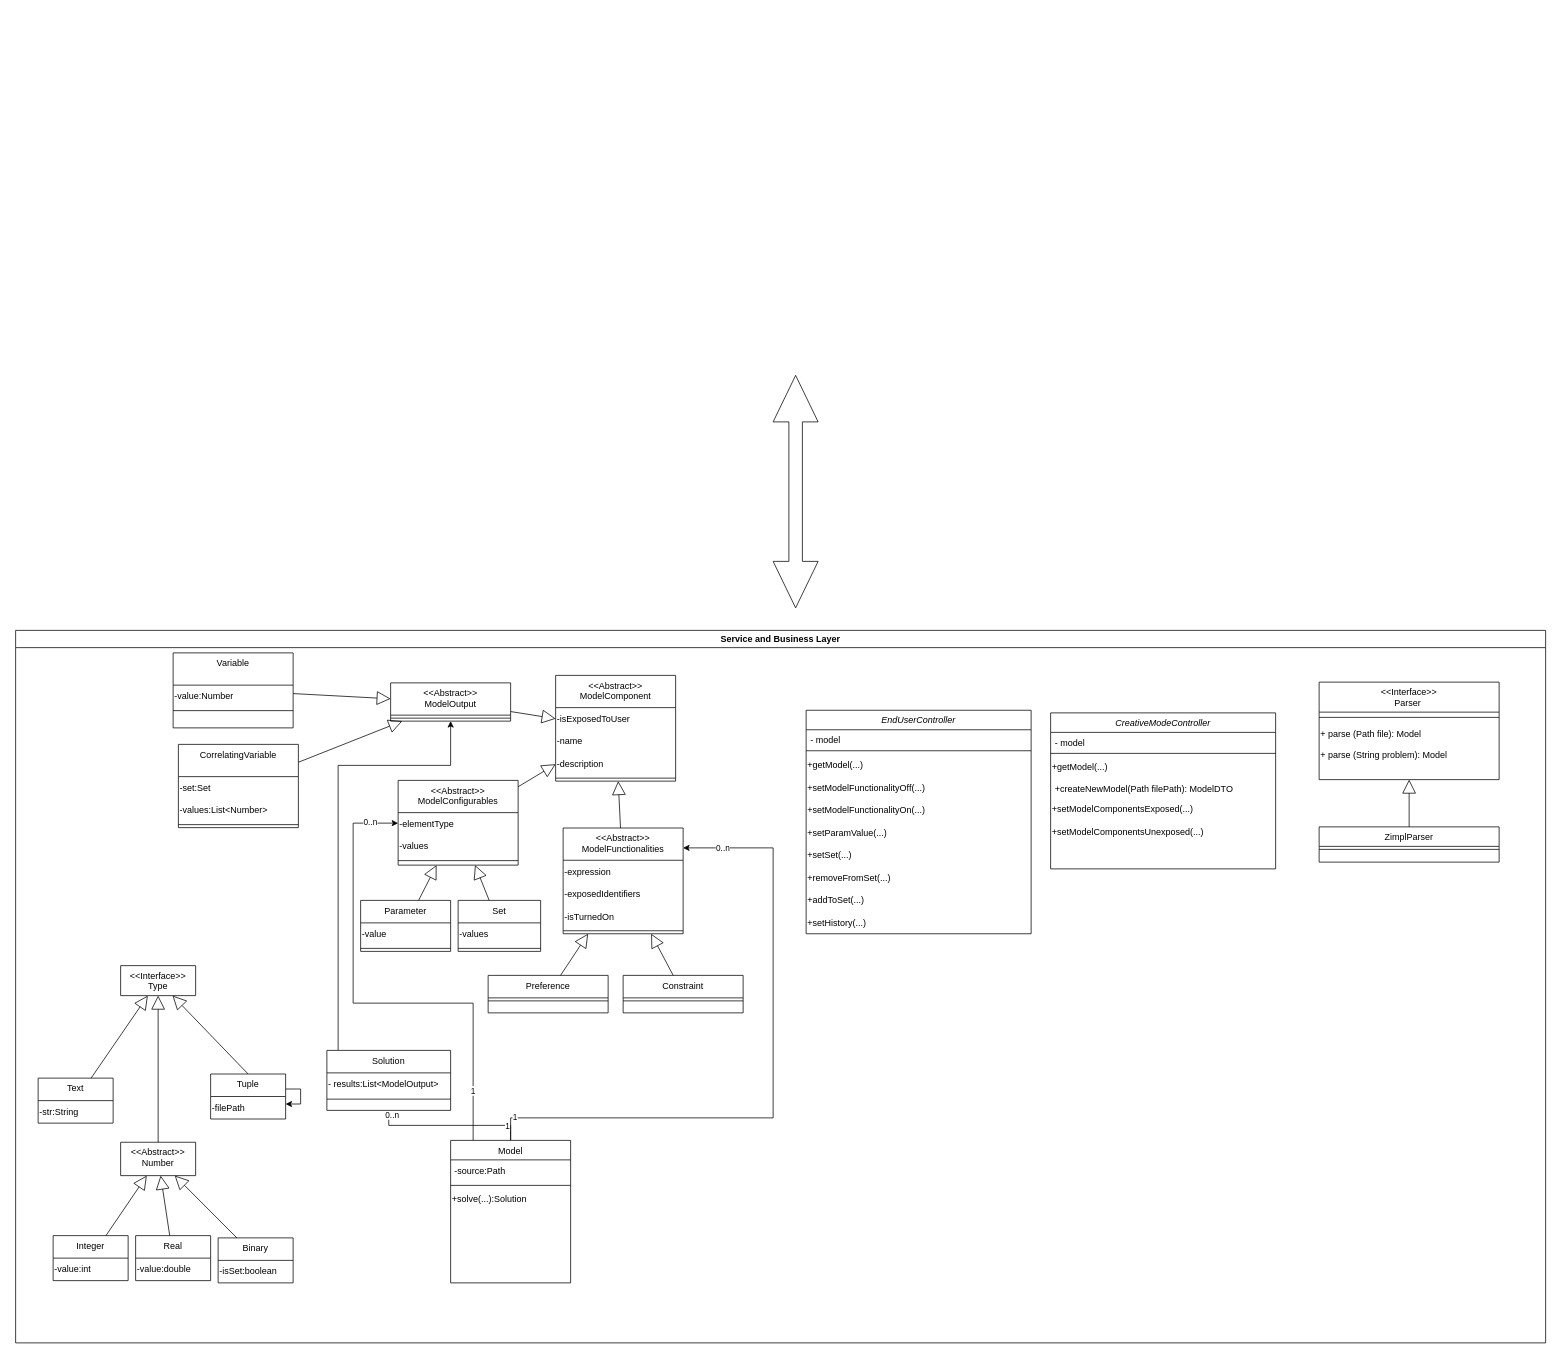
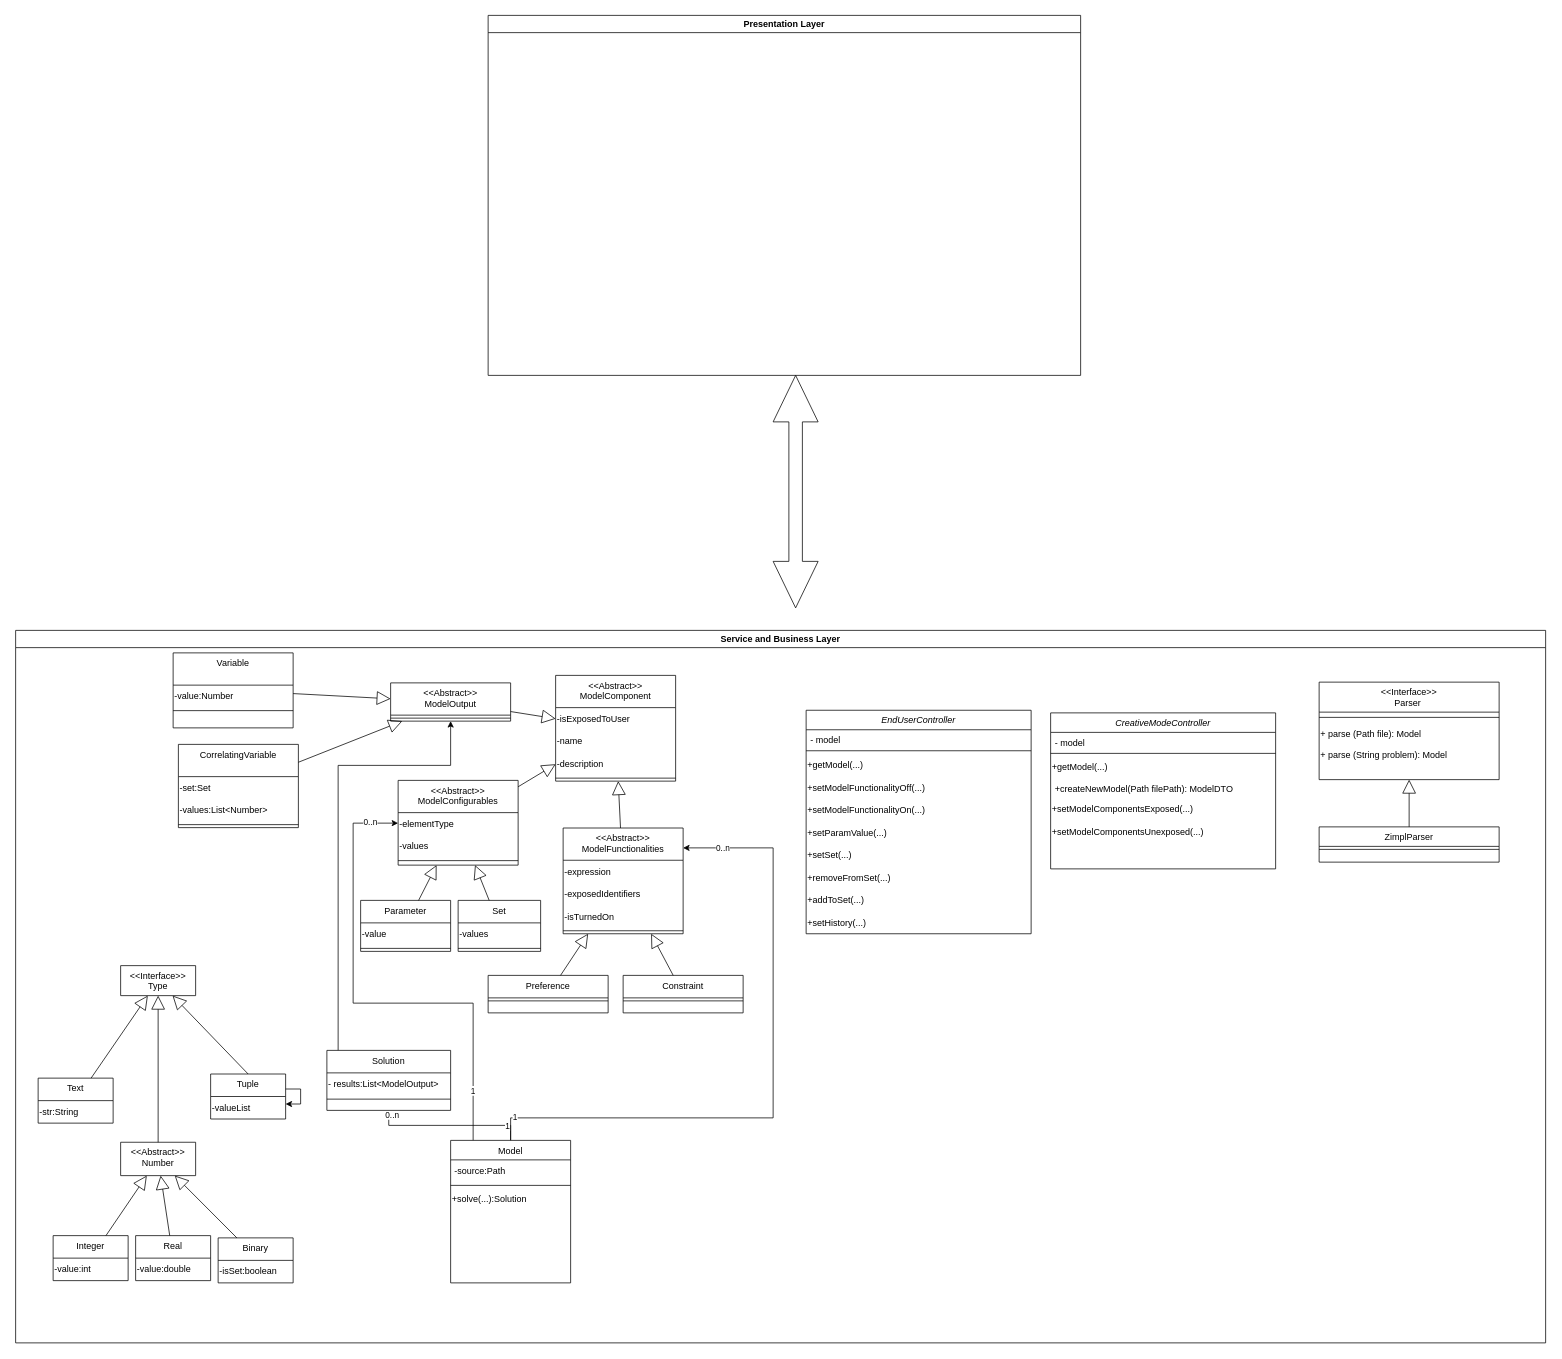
node "Presentation Layer": added
node "-filePath": label "-filePath" -> "-valueList"
